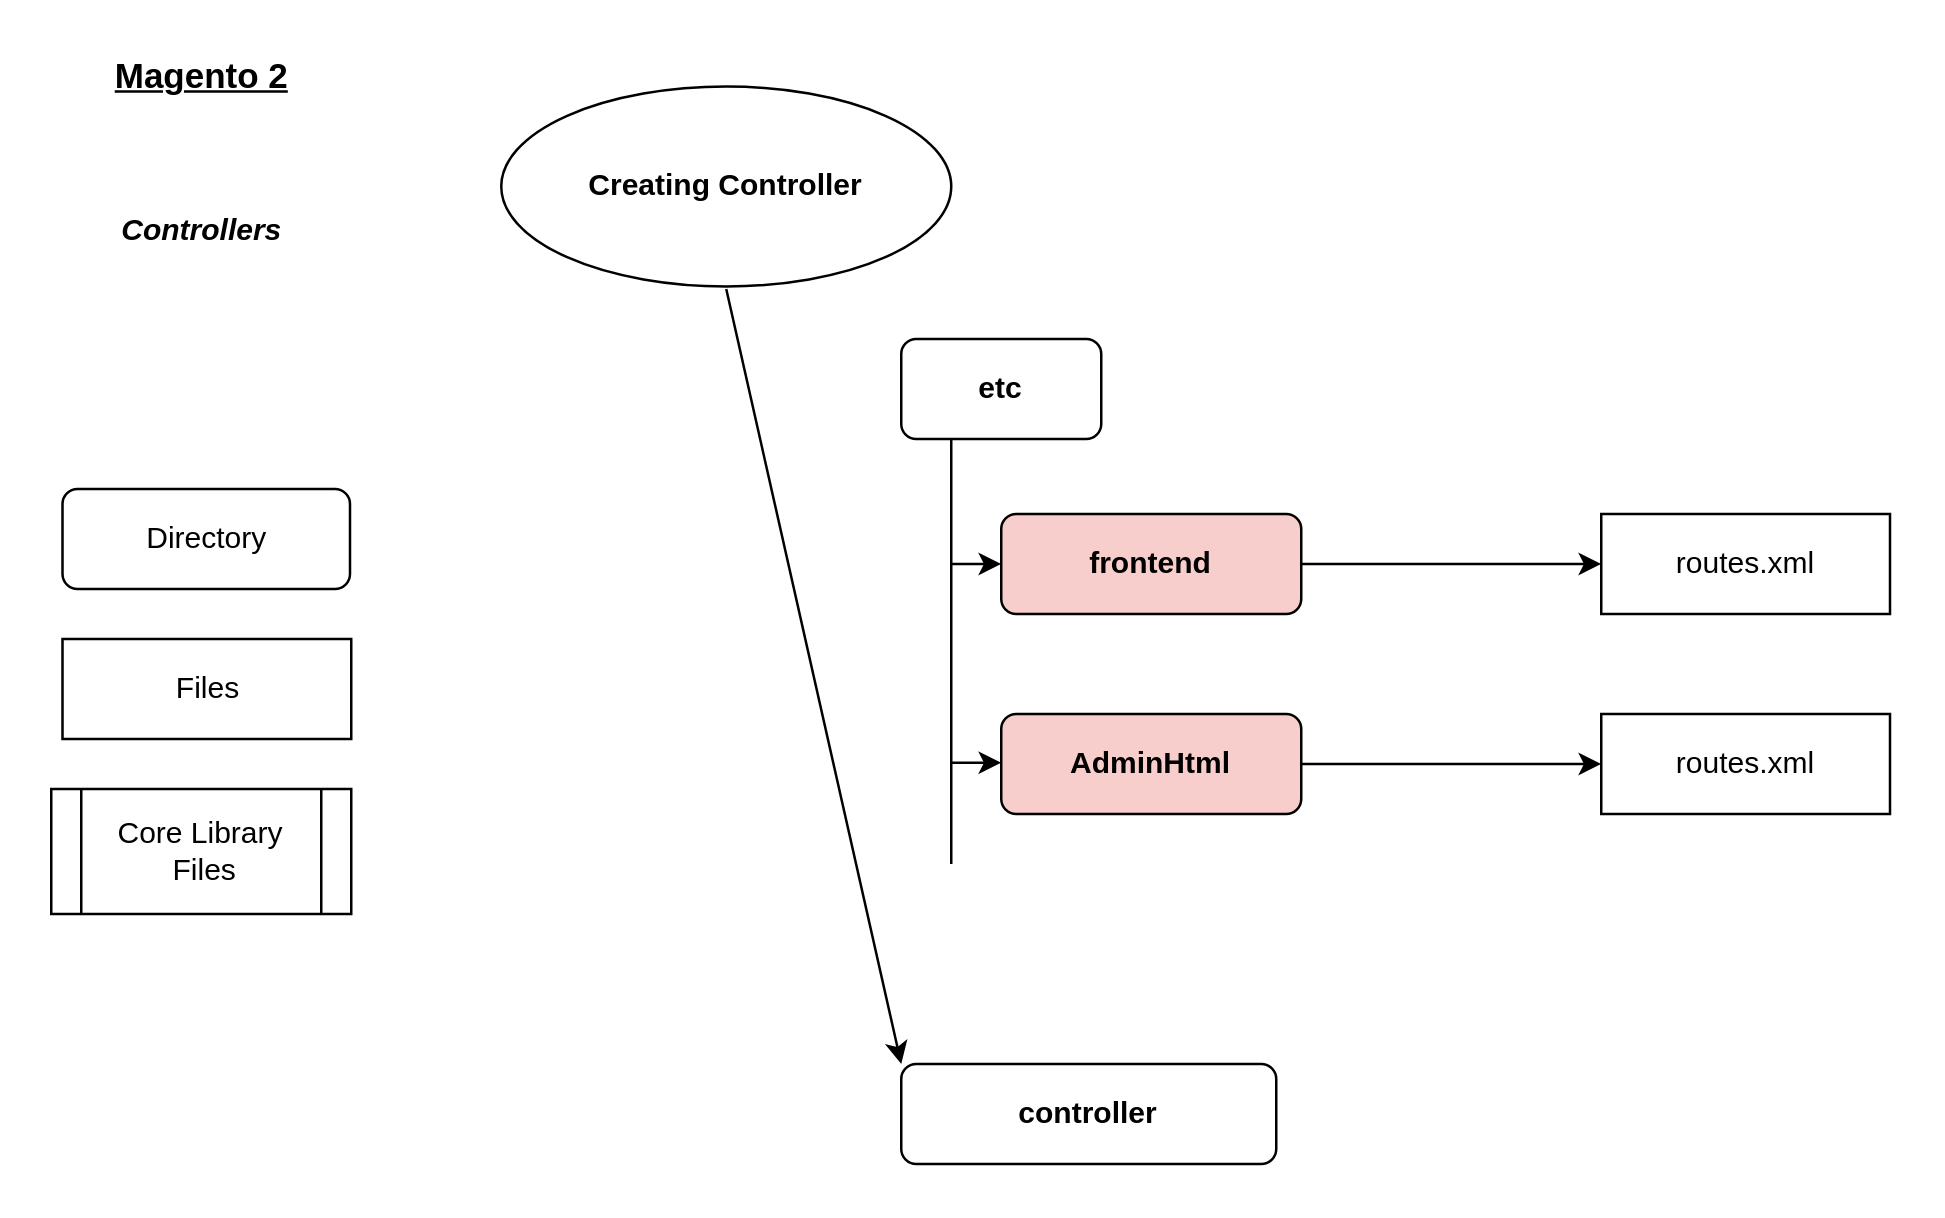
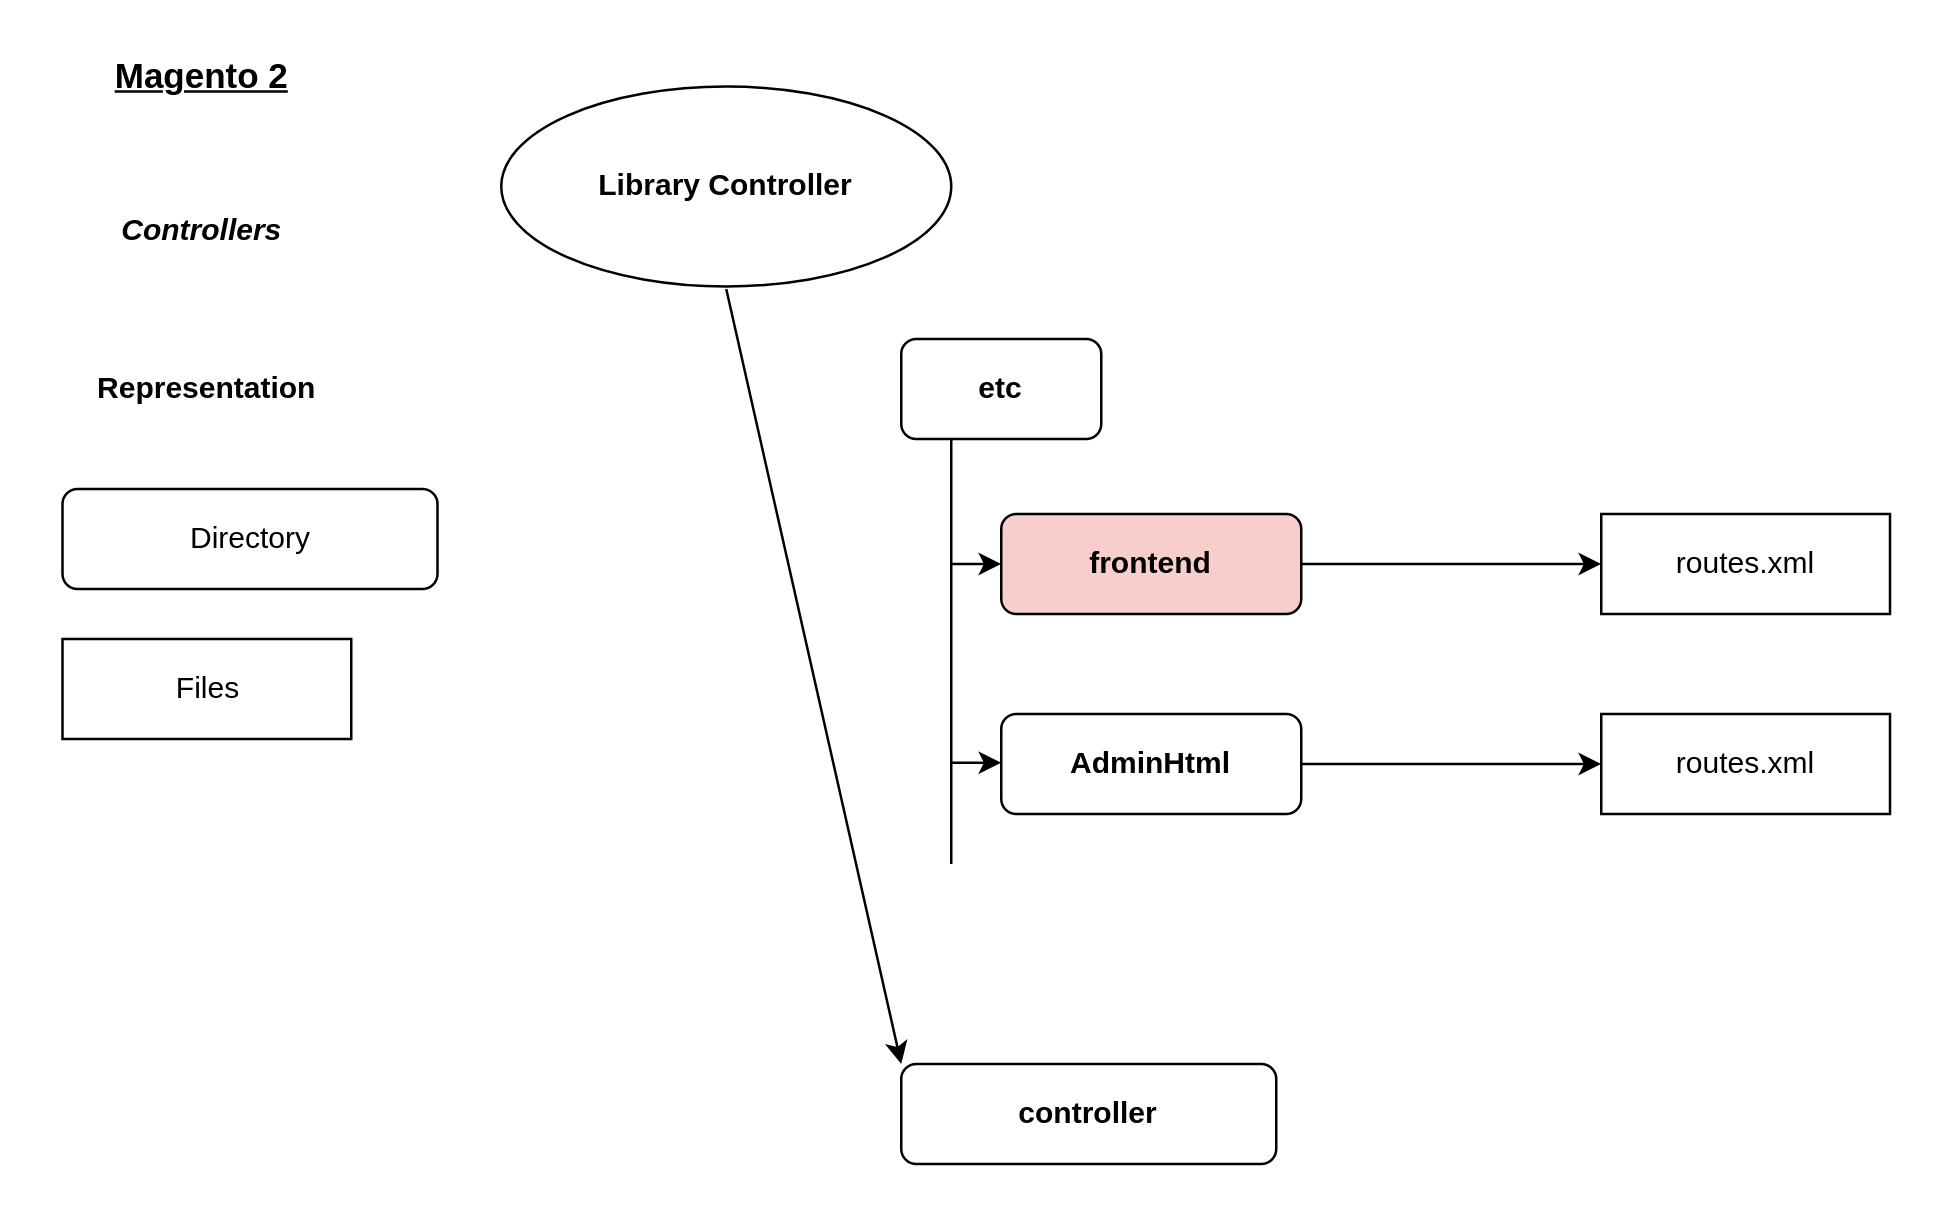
node "Creating Controller": label "Creating Controller" -> "Library Controller"
node "Representation": added
node "Directory": size 288x100 -> 375x100
node "AdminHtml": fillcolor #f8cecc -> #ffffff
node "Core Library Files": removed
